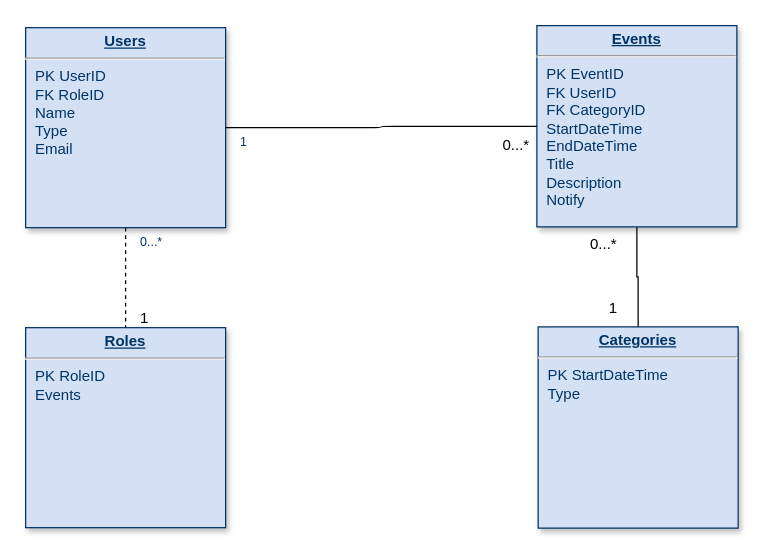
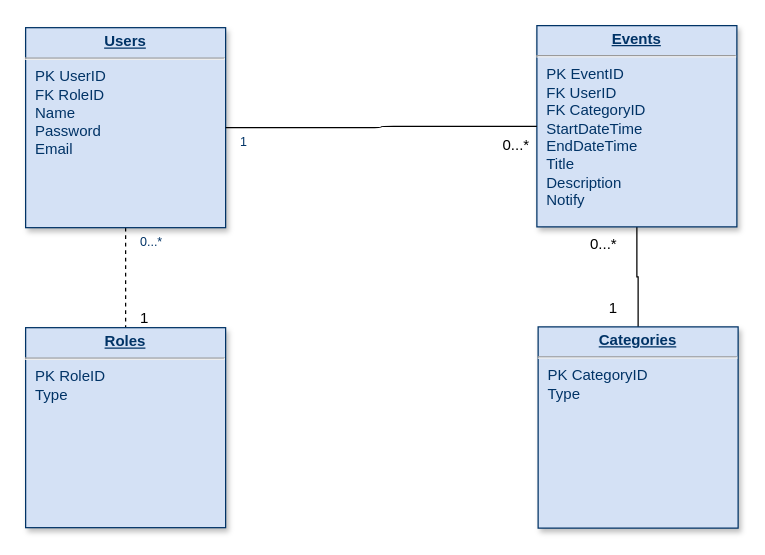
node "Users PK UserID FK RoleID Name Type Email": label "Users PK UserID FK RoleID Name Type Email" -> "Users PK UserID FK RoleID Name Password Email"
node "Categories PK StartDateTime Type": label "Categories PK StartDateTime Type" -> "Categories PK CategoryID Type"
node "Roles PK RoleID Events": label "Roles PK RoleID Events" -> "Roles PK RoleID Type"
